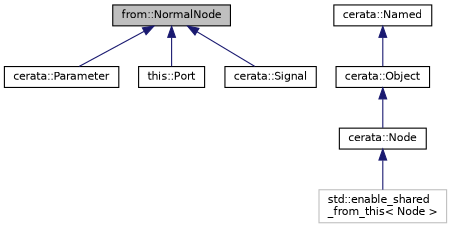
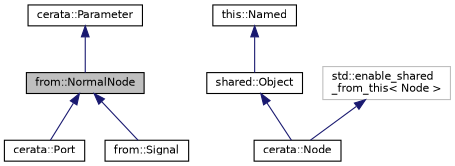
node "cerata::Named": label "cerata::Named" -> "this::Named"
edge "cerata::Parameter" -> "from::NormalNode": reversed
node "this::Port": label "this::Port" -> "cerata::Port"
node "cerata::Signal": label "cerata::Signal" -> "from::Signal"
node "cerata::Object": label "cerata::Object" -> "shared::Object"
edge "std::enable_shared _from_this< Node >" -> "cerata::Node": reversed
